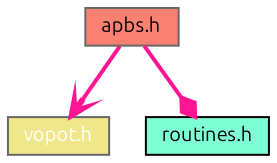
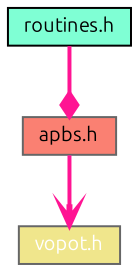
edge "apbs.h" -> "routines.h": reversed
